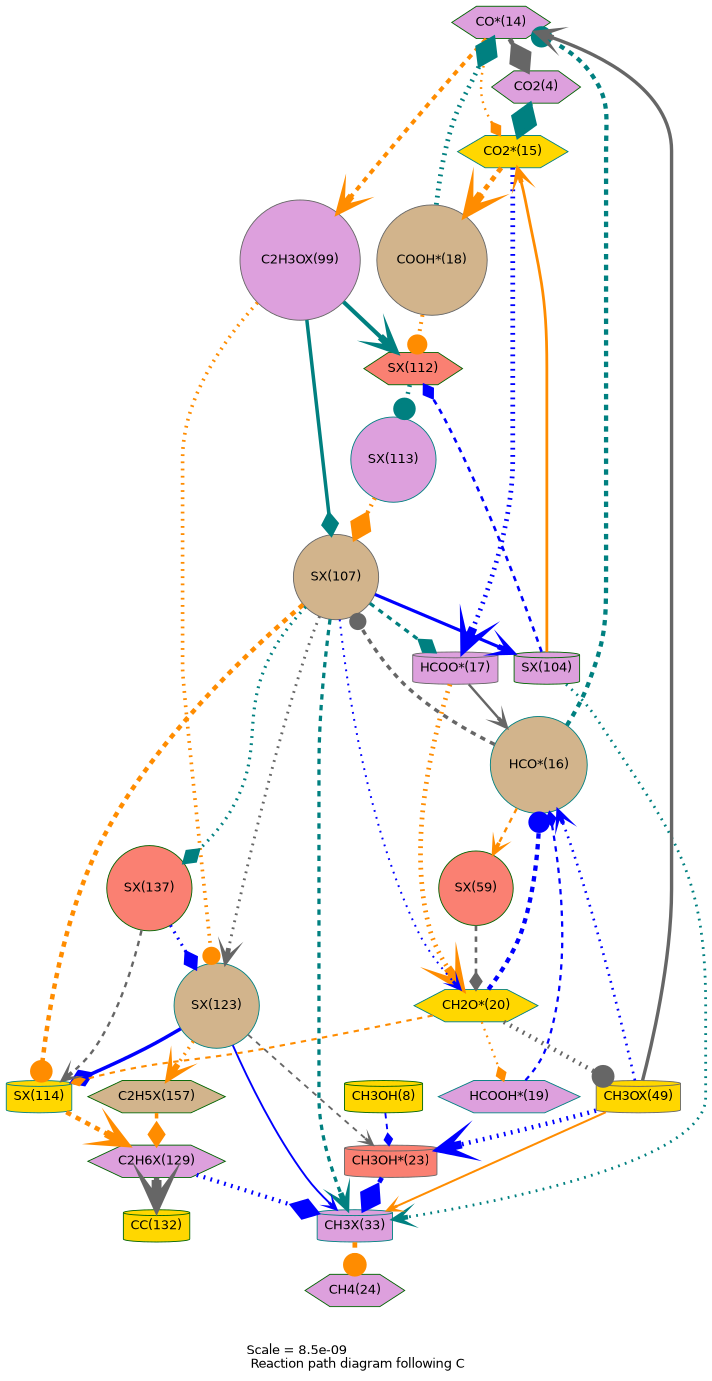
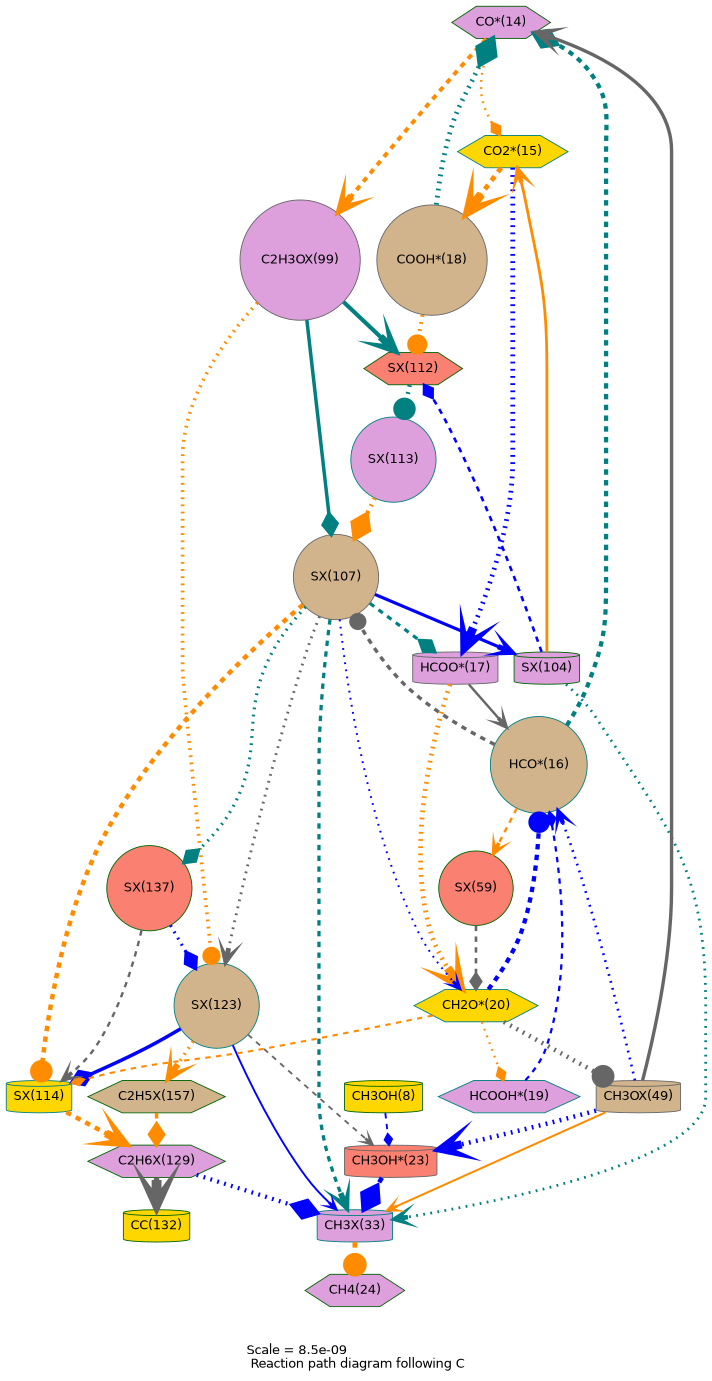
node "CO2(4)": removed
edge "HCO*(16)" -> "CO*(14)": arrowhead dot -> diamond
node "CH3OX(49)": fillcolor gold -> tan
